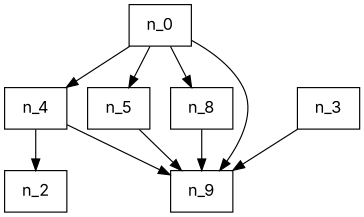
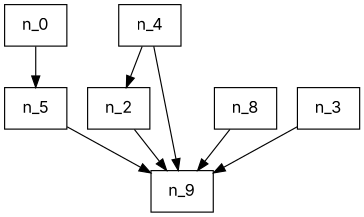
edge "n_0" -> "n_8": removed
edge "n_0" -> "n_4": removed
edge "n_0" -> "n_9": now "n_2" -> "n_9"
